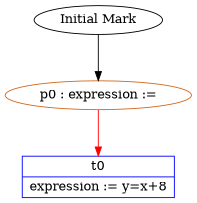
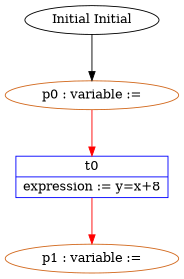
node "Initial Mark": label "Initial Mark" -> "Initial Initial"
node "p0 : expression :=": label "p0 : expression :=" -> "p0 : variable :="
node "p1 : variable :=": added
